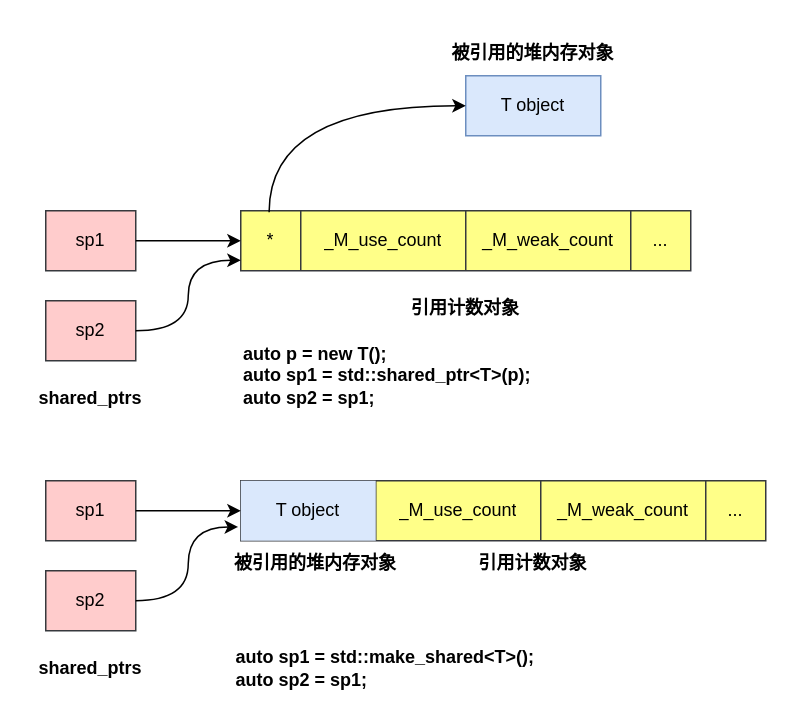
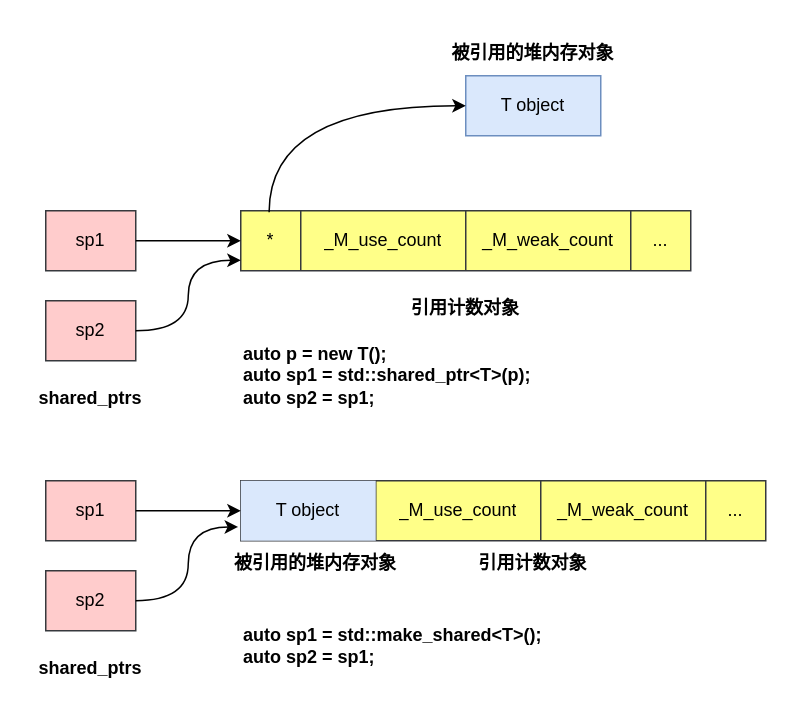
node "auto sp1 = std::make_shared<T>(); auto sp2 = sp1;": moved (421, 668) -> (428, 646)
